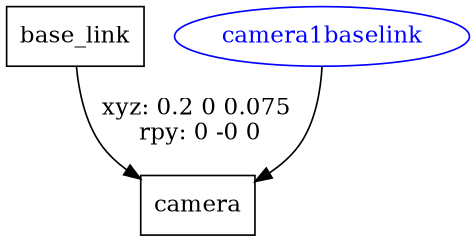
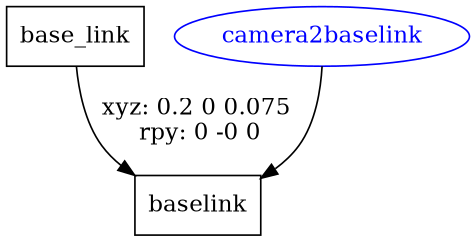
node "camera1baselink": label "camera1baselink" -> "camera2baselink"
node "camera": label "camera" -> "baselink"
